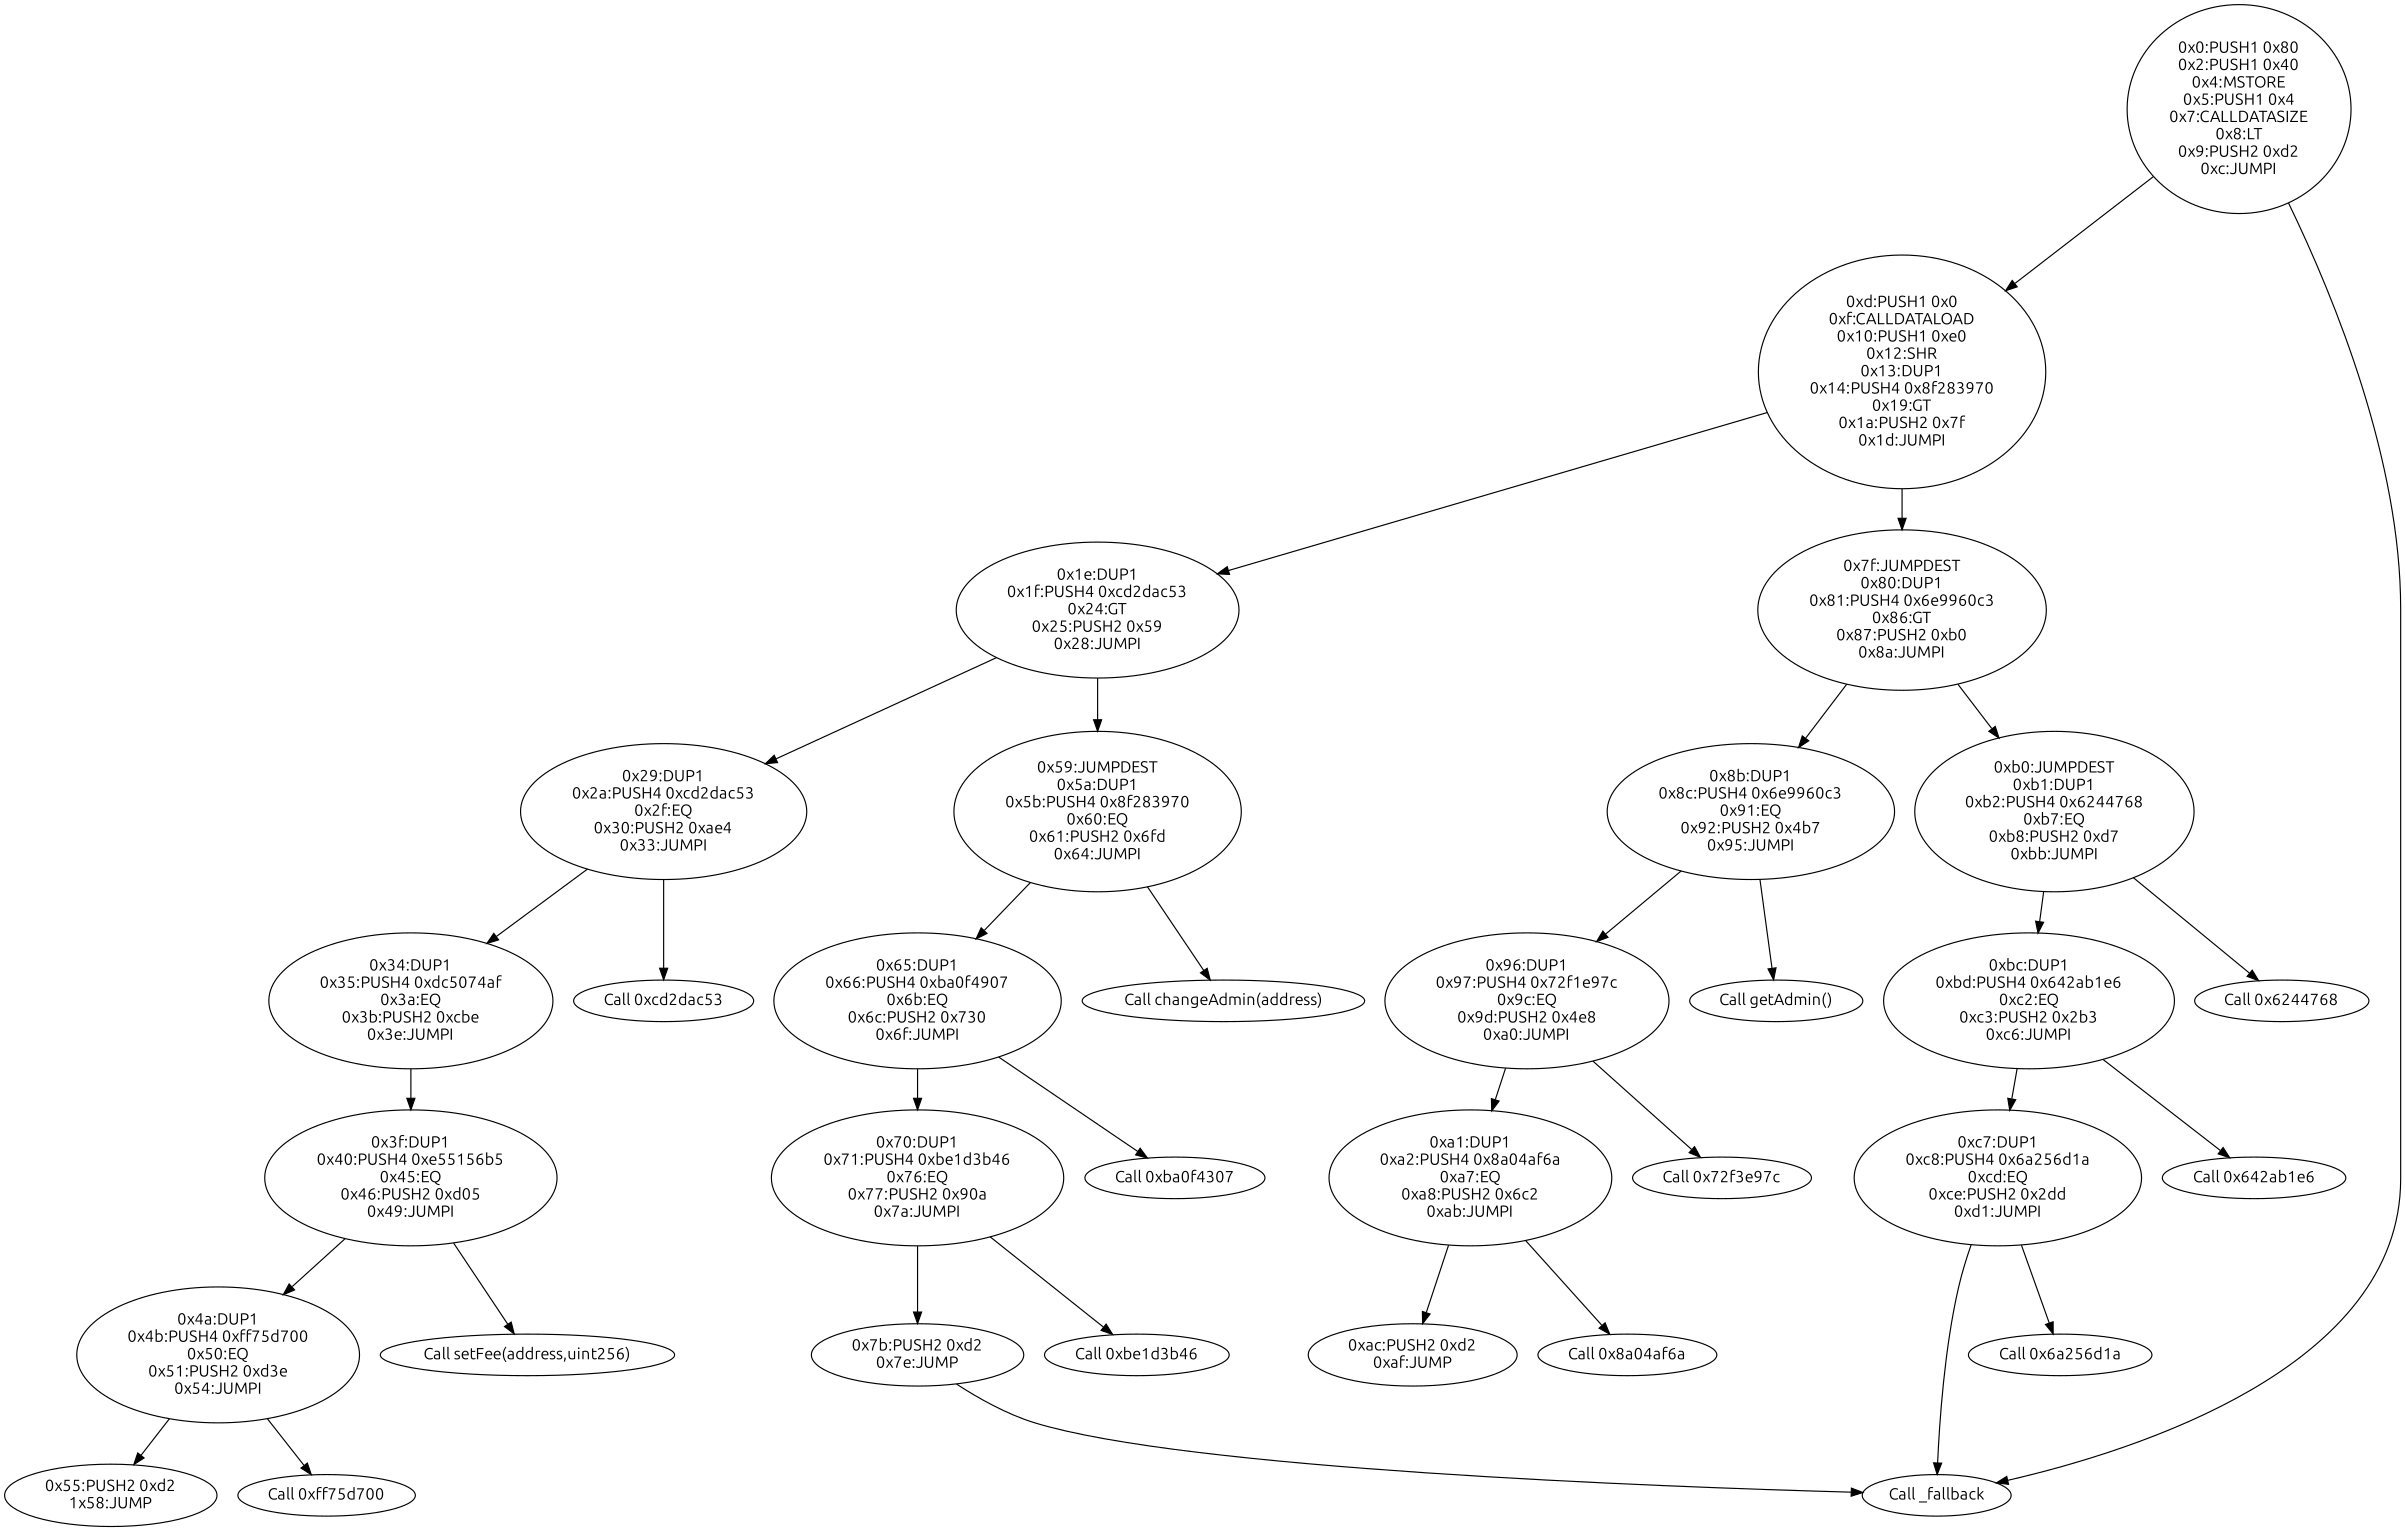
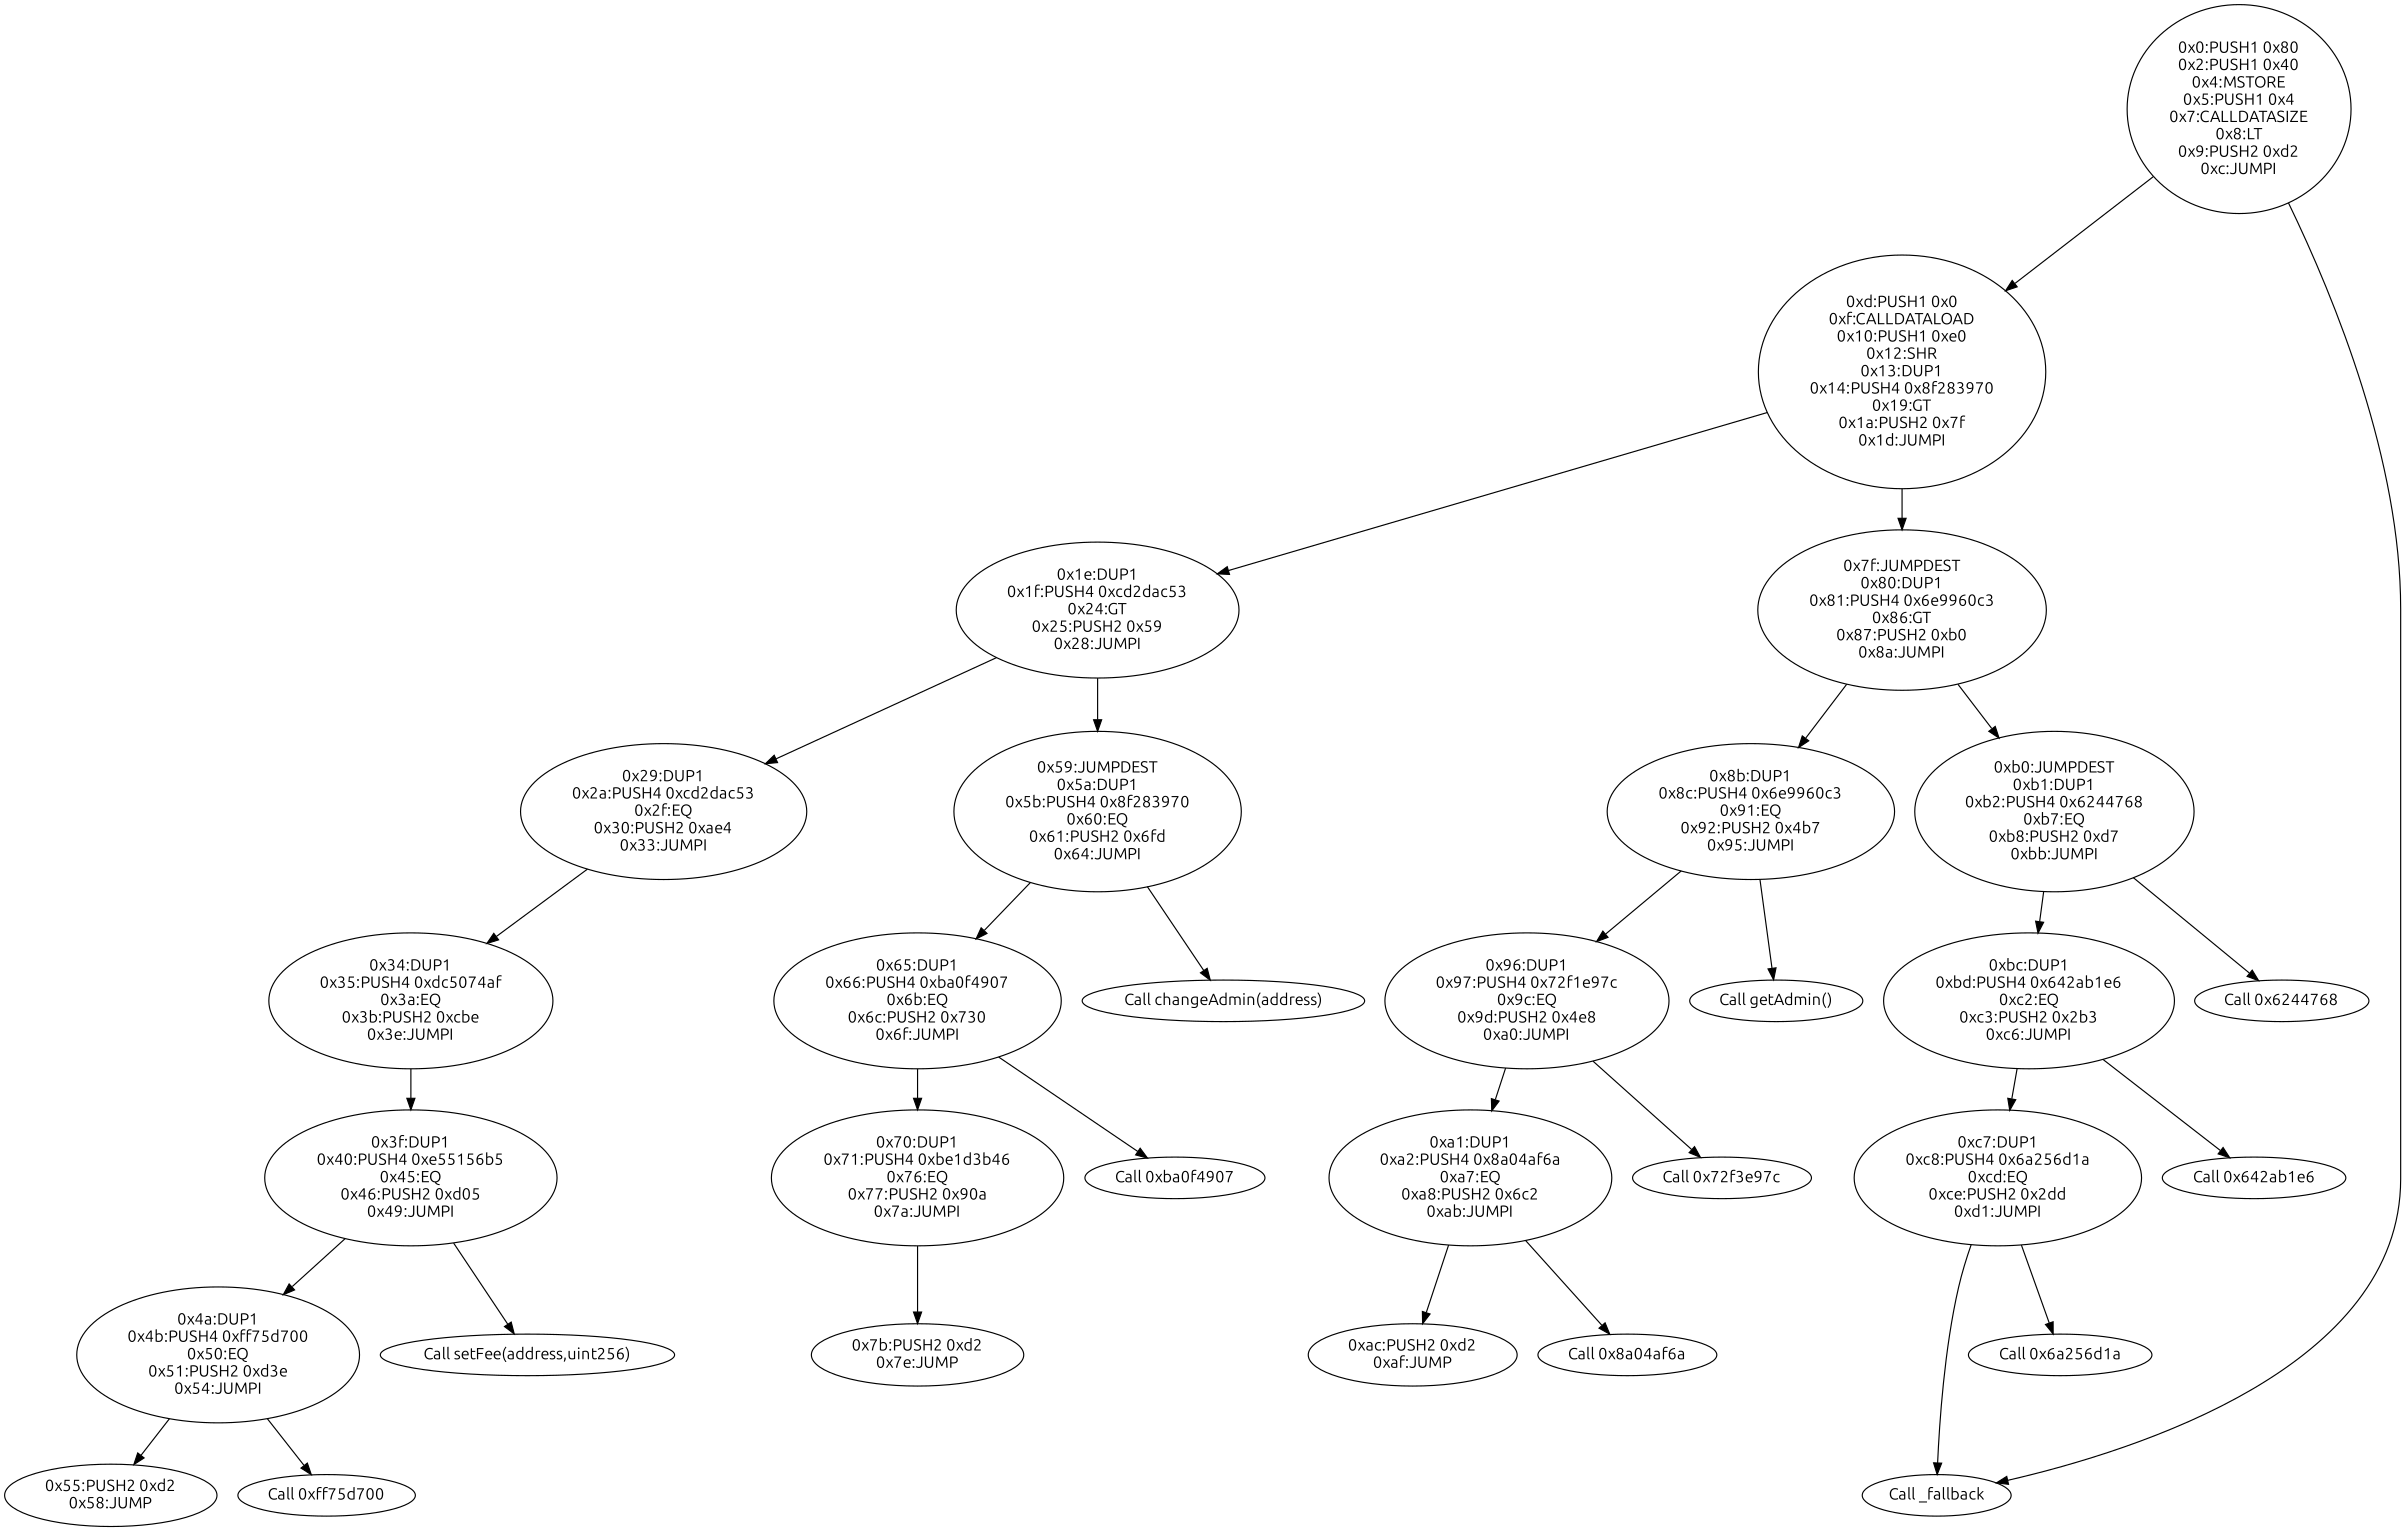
node "Call 0xcd2dac53": removed
node "Call 0xba0f4307": label "Call 0xba0f4307" -> "Call 0xba0f4907"
node "Call 0xbe1d3b46": removed
edge "0x7b:PUSH2 0xd2 0x7e:JUMP" -> "Call _fallback": removed
node "0x55:PUSH2 0xd2 1x58:JUMP": label "0x55:PUSH2 0xd2 1x58:JUMP" -> "0x55:PUSH2 0xd2 0x58:JUMP"
